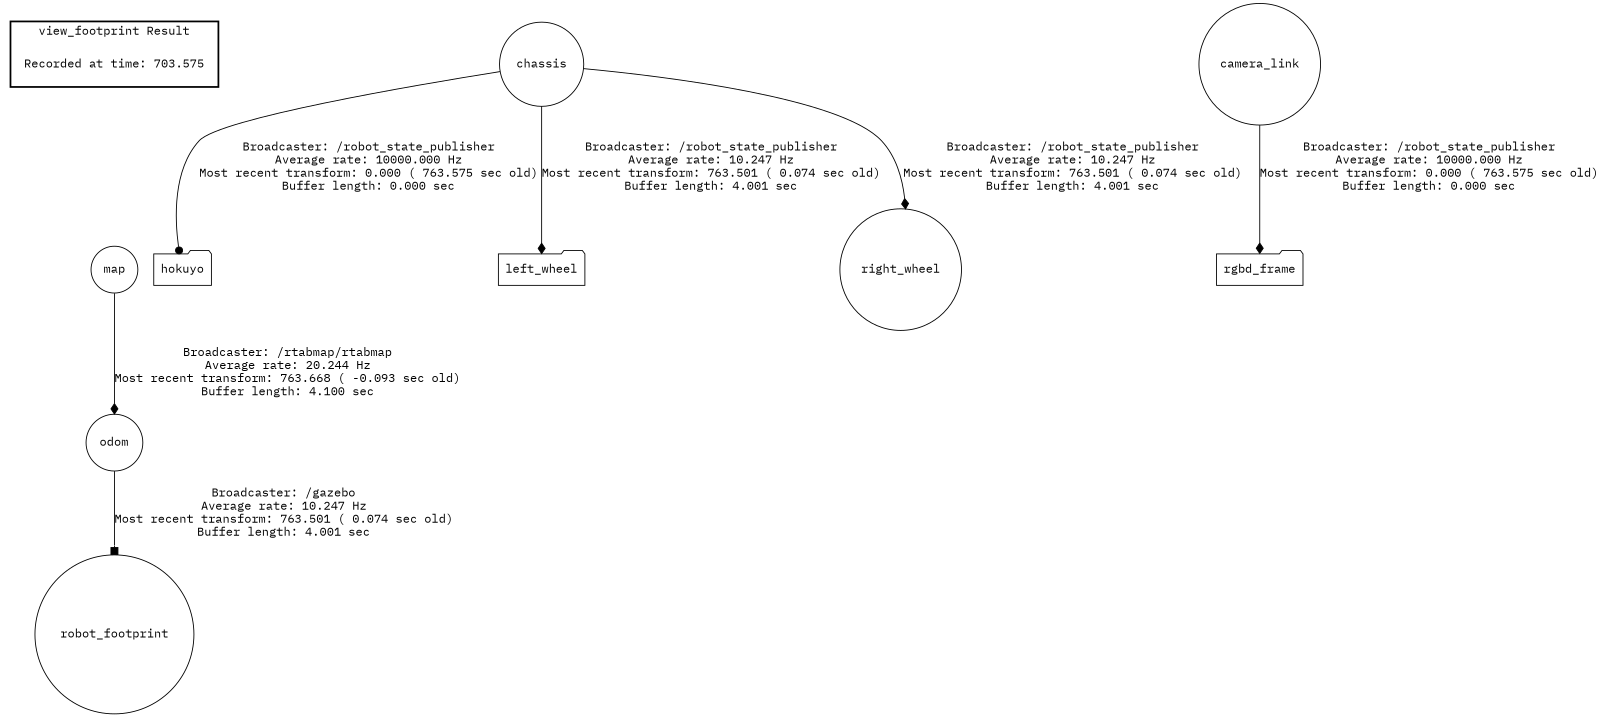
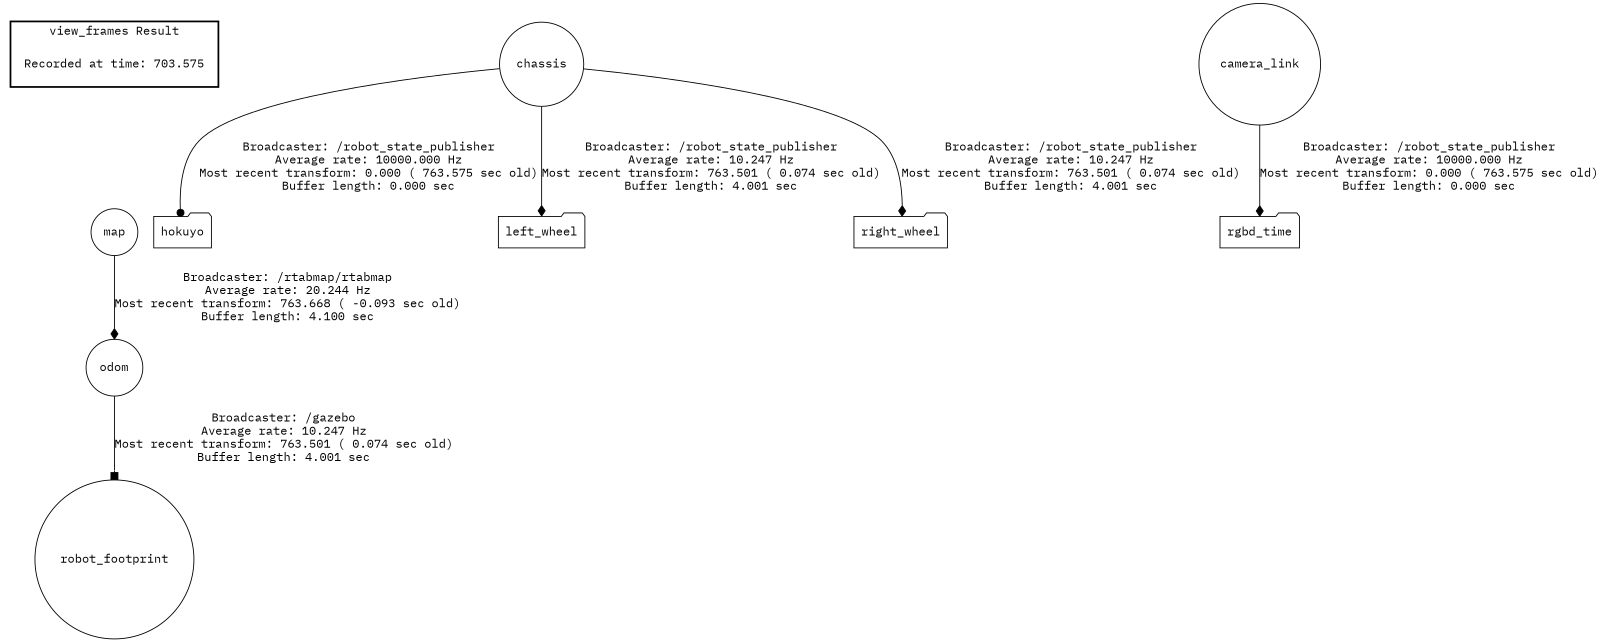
cluster "view_footprint Result": label "view_footprint Result" -> "view_frames Result"
node "right_wheel": shape circle -> folder
node "rgbd_frame": label "rgbd_frame" -> "rgbd_time"
